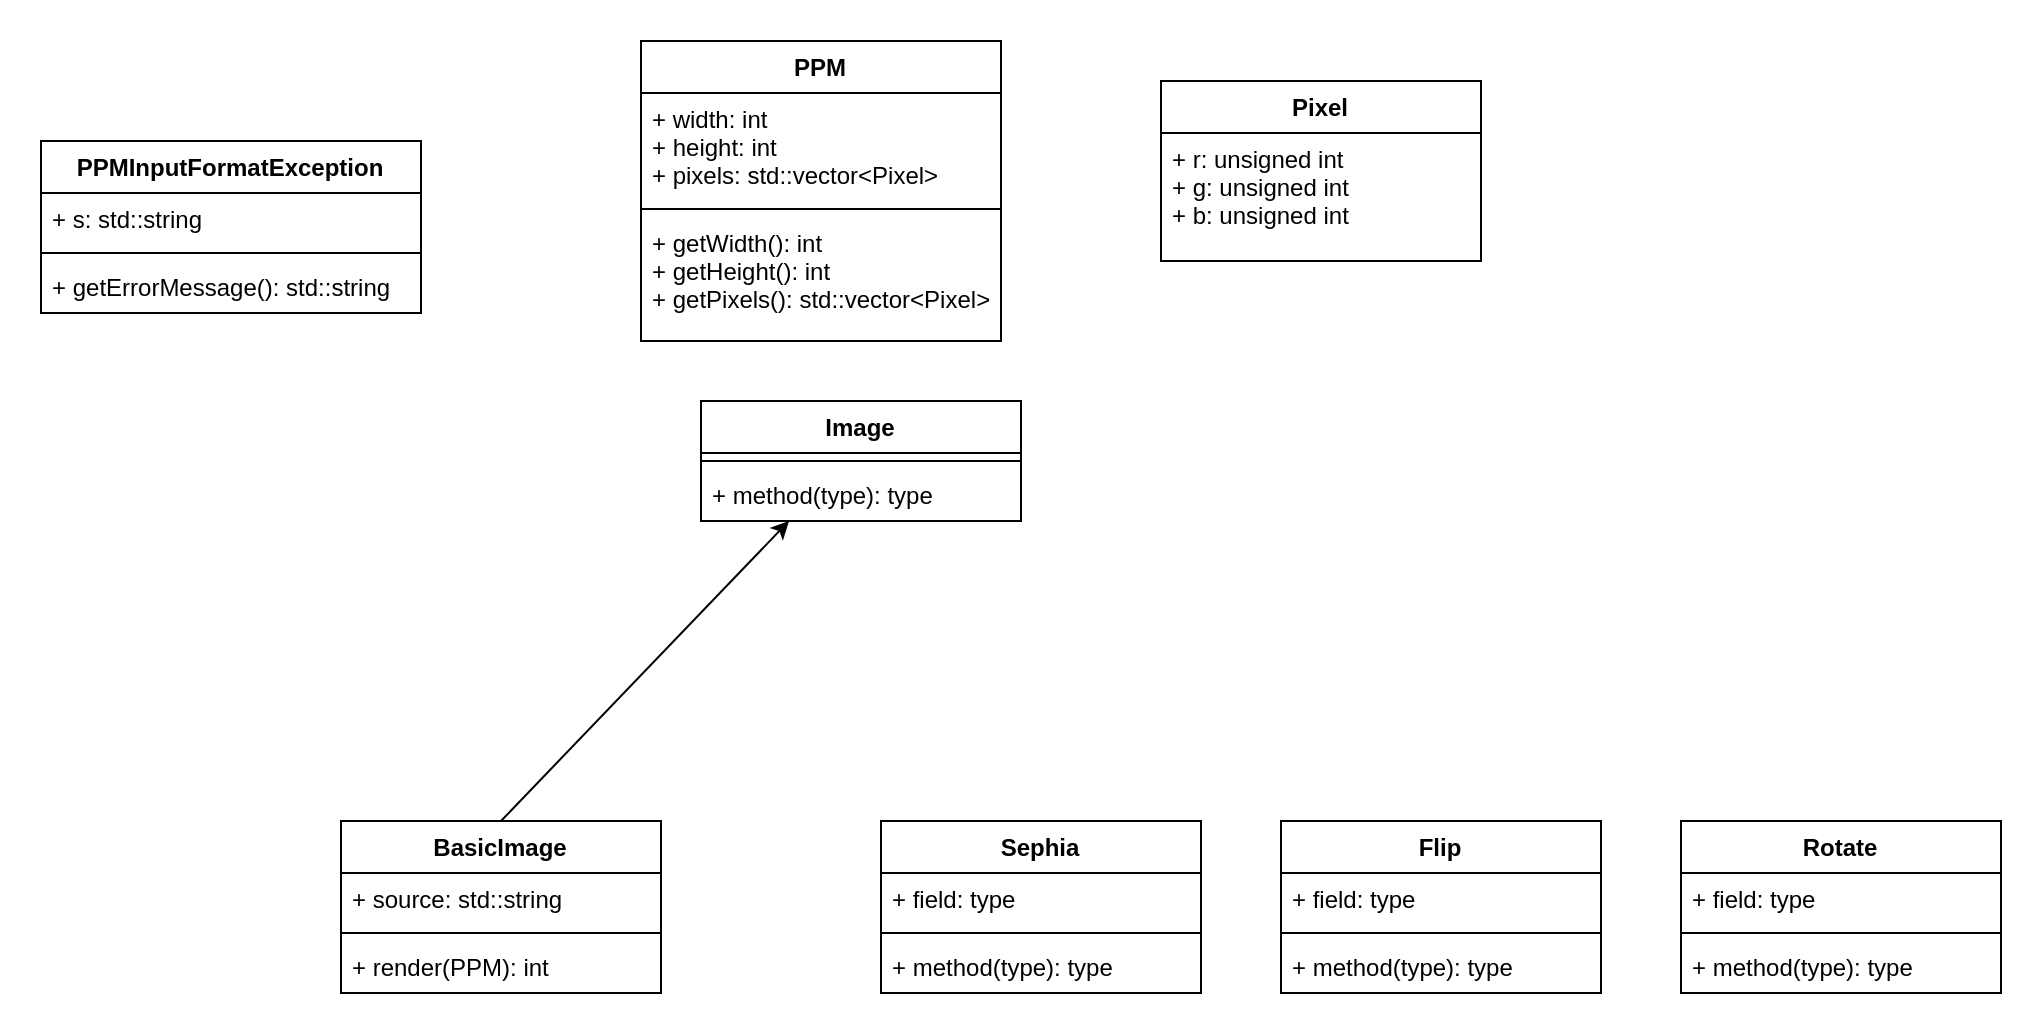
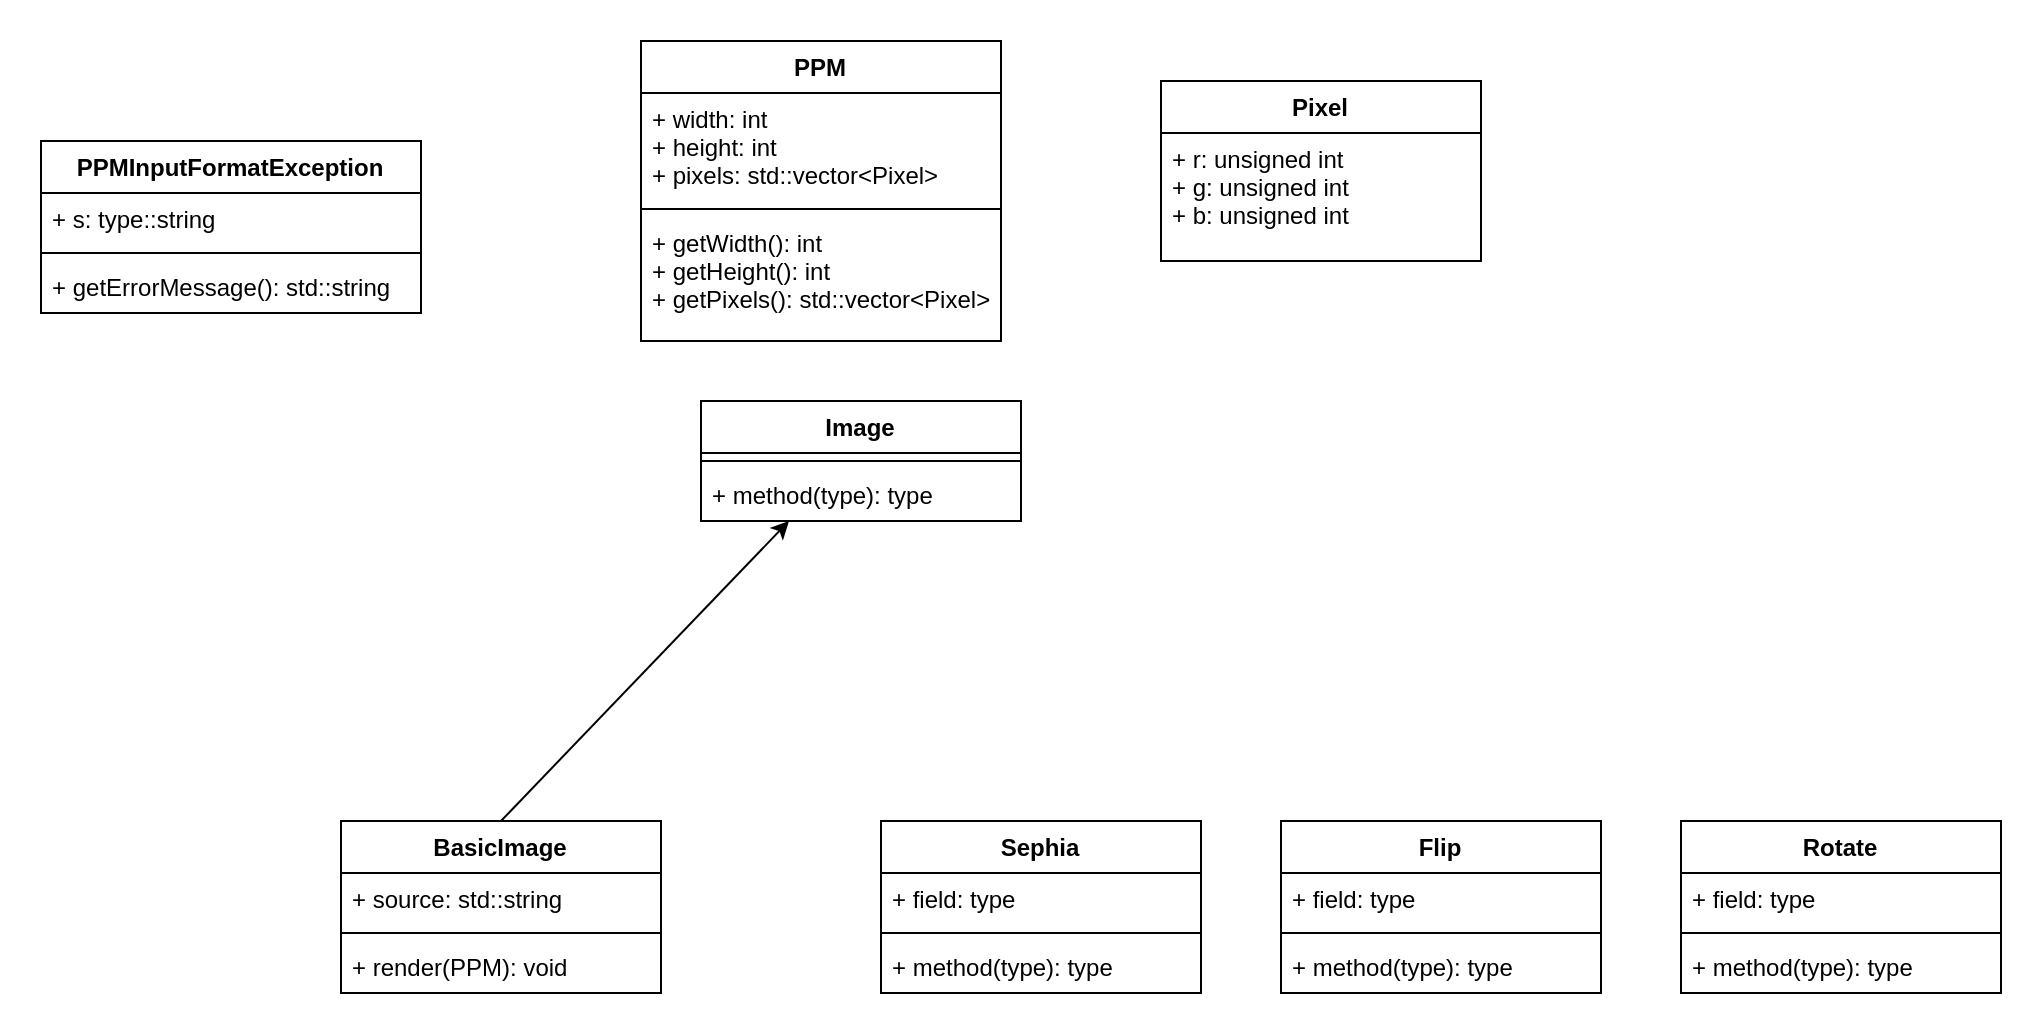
node "+ s: std::string": label "+ s: std::string" -> "+ s: type::string"
node "+ render(PPM): int": label "+ render(PPM): int" -> "+ render(PPM): void"
